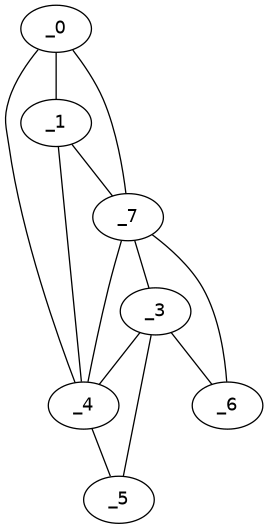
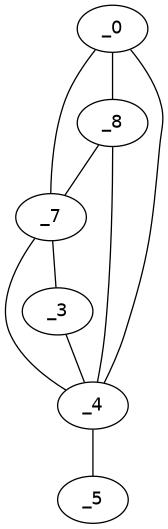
node "_1": label "_1" -> "_8"
edge "_3" -- "_5": removed
node "_6": removed
